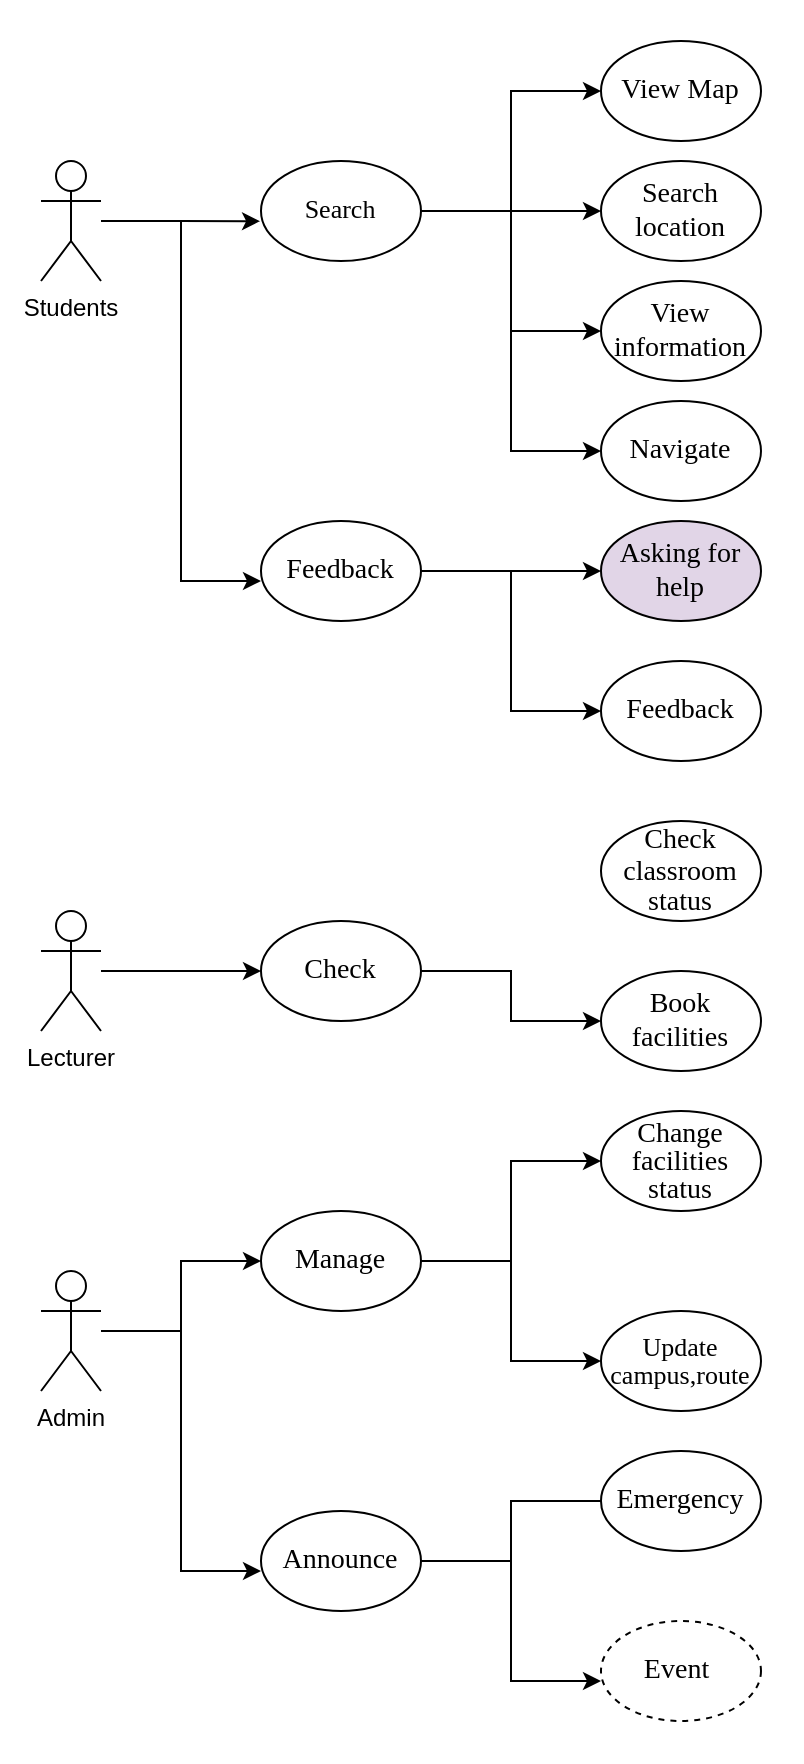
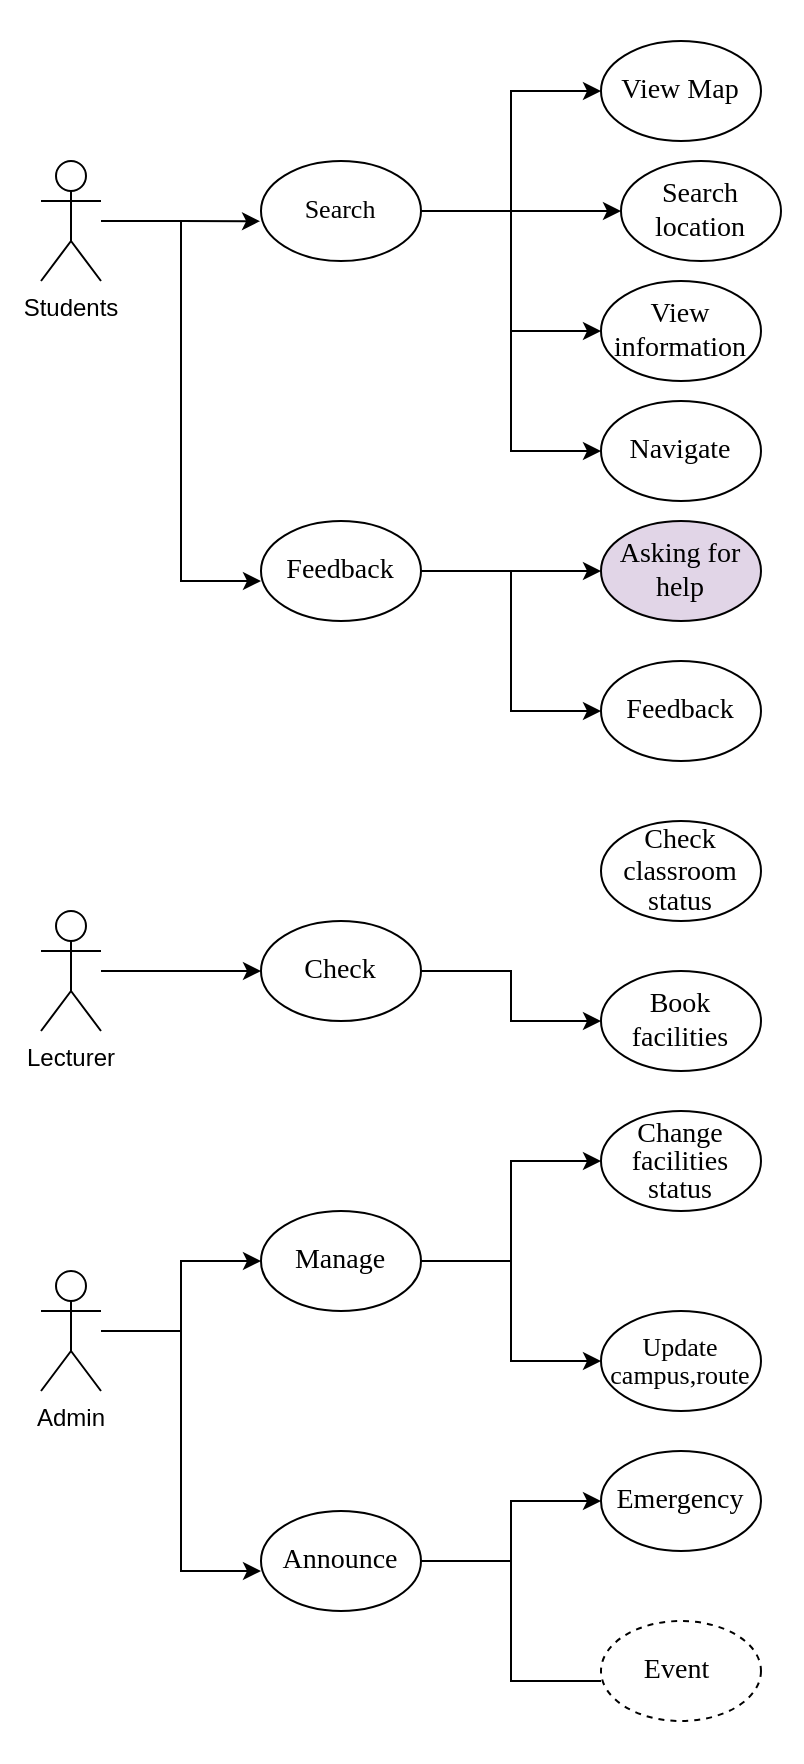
node "Search location": moved (681, 211) -> (701, 211)
edge "Emergency" -- "Announce": arrowhead none -> classic
edge "Announce" -> "Event": arrowhead classic -> none
